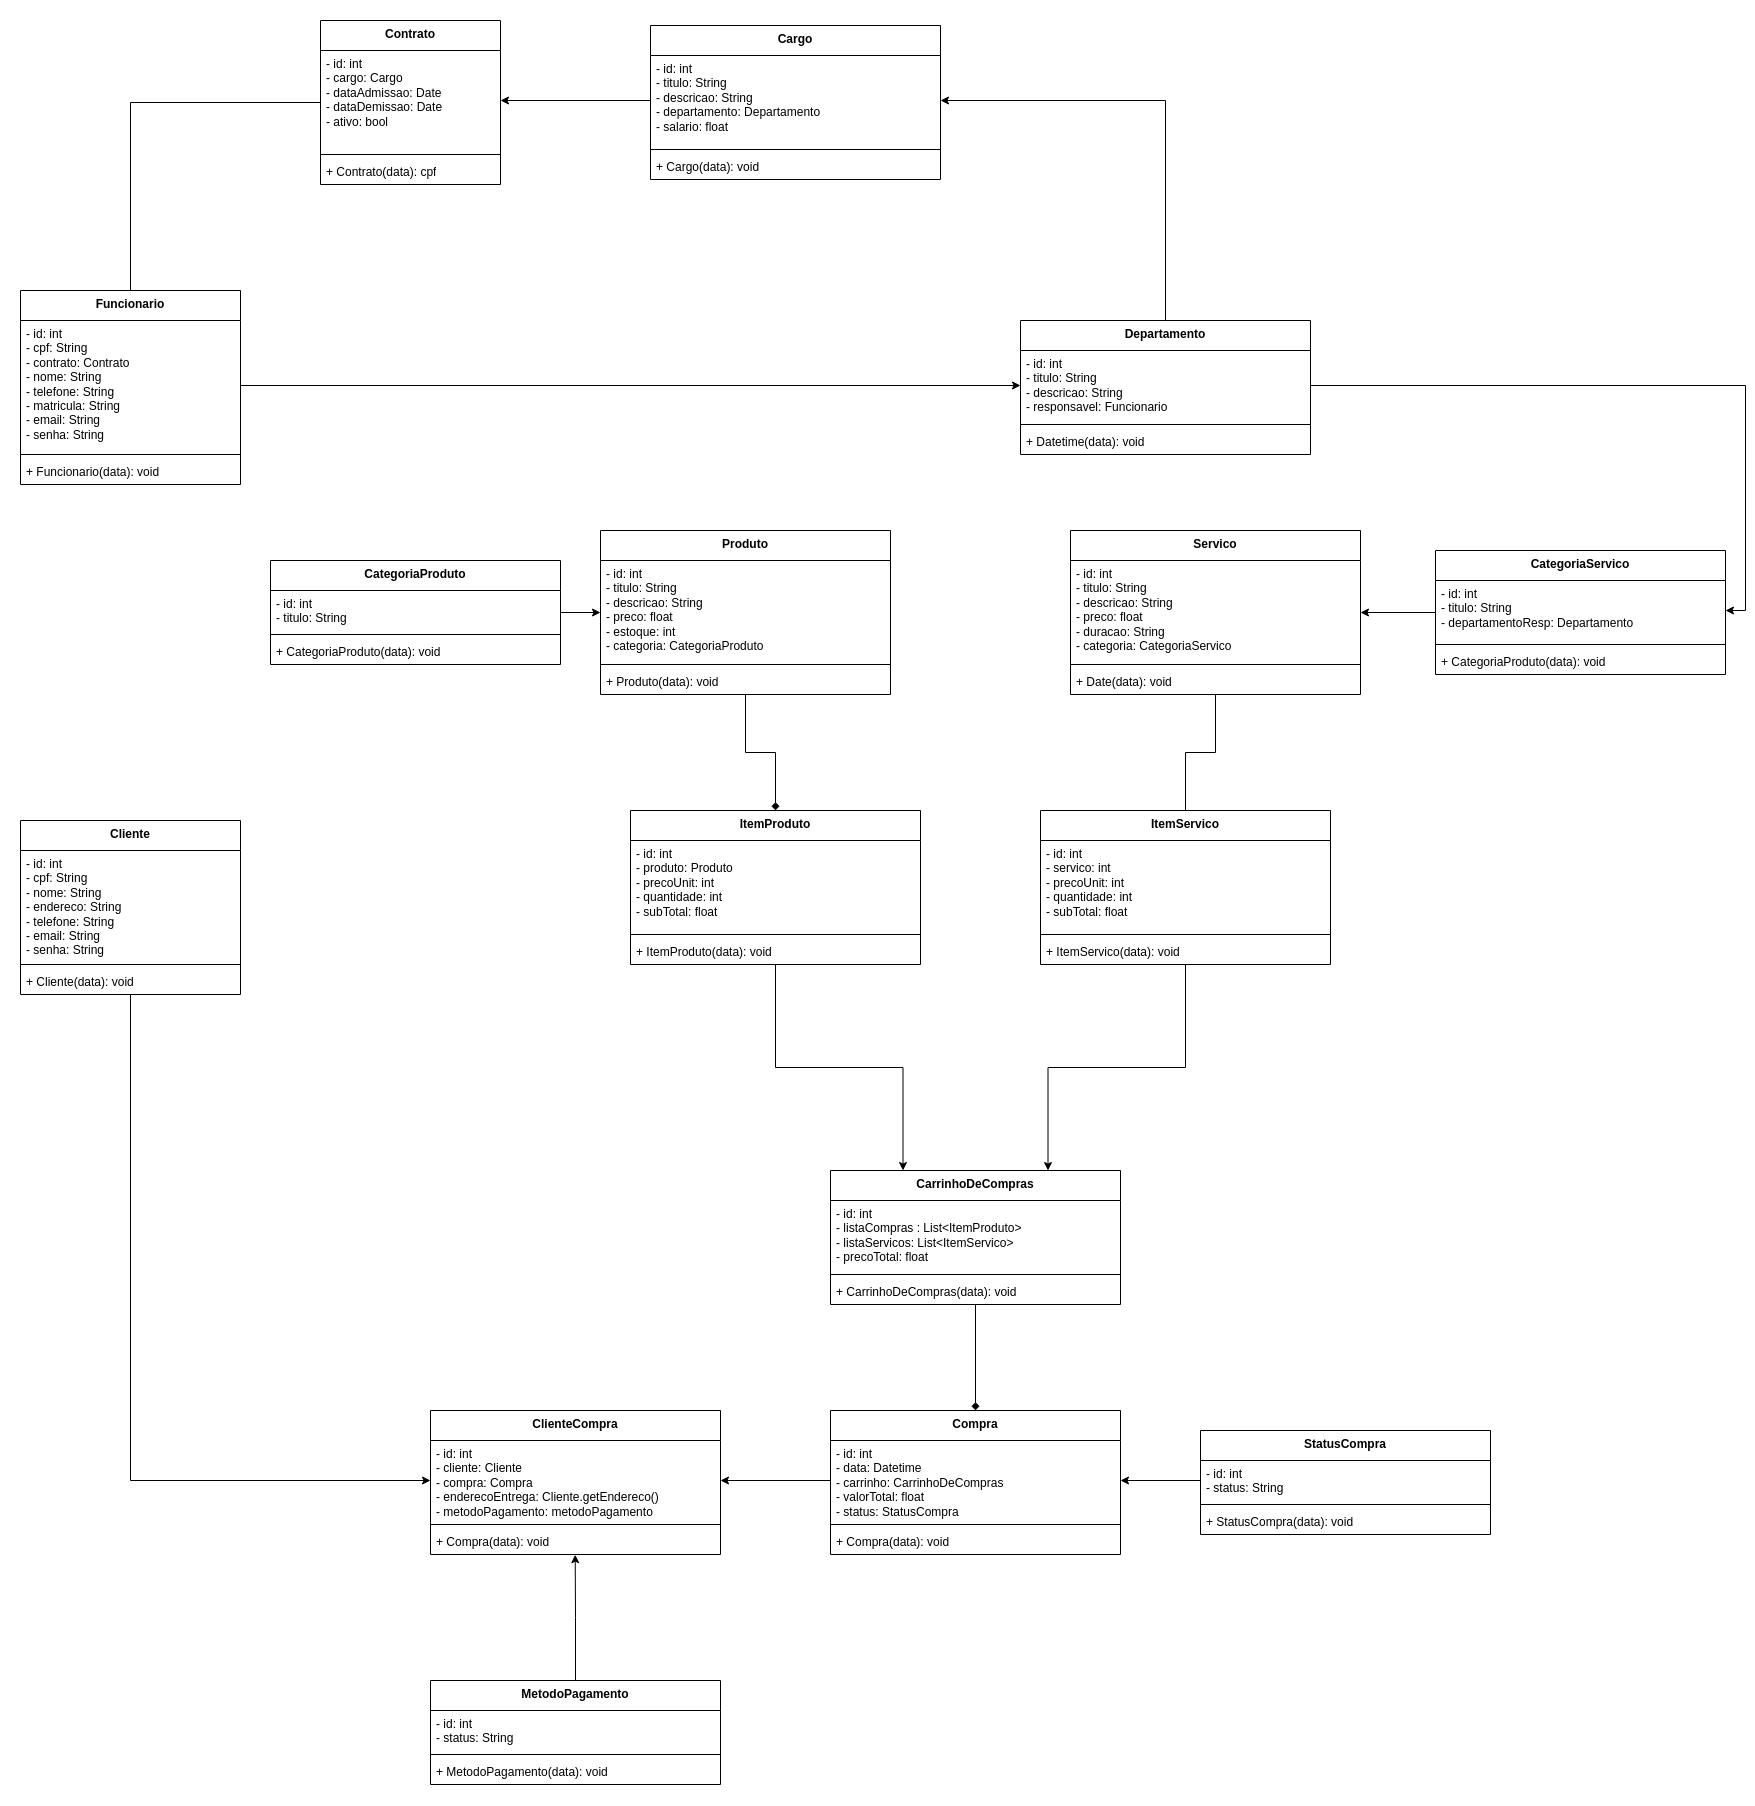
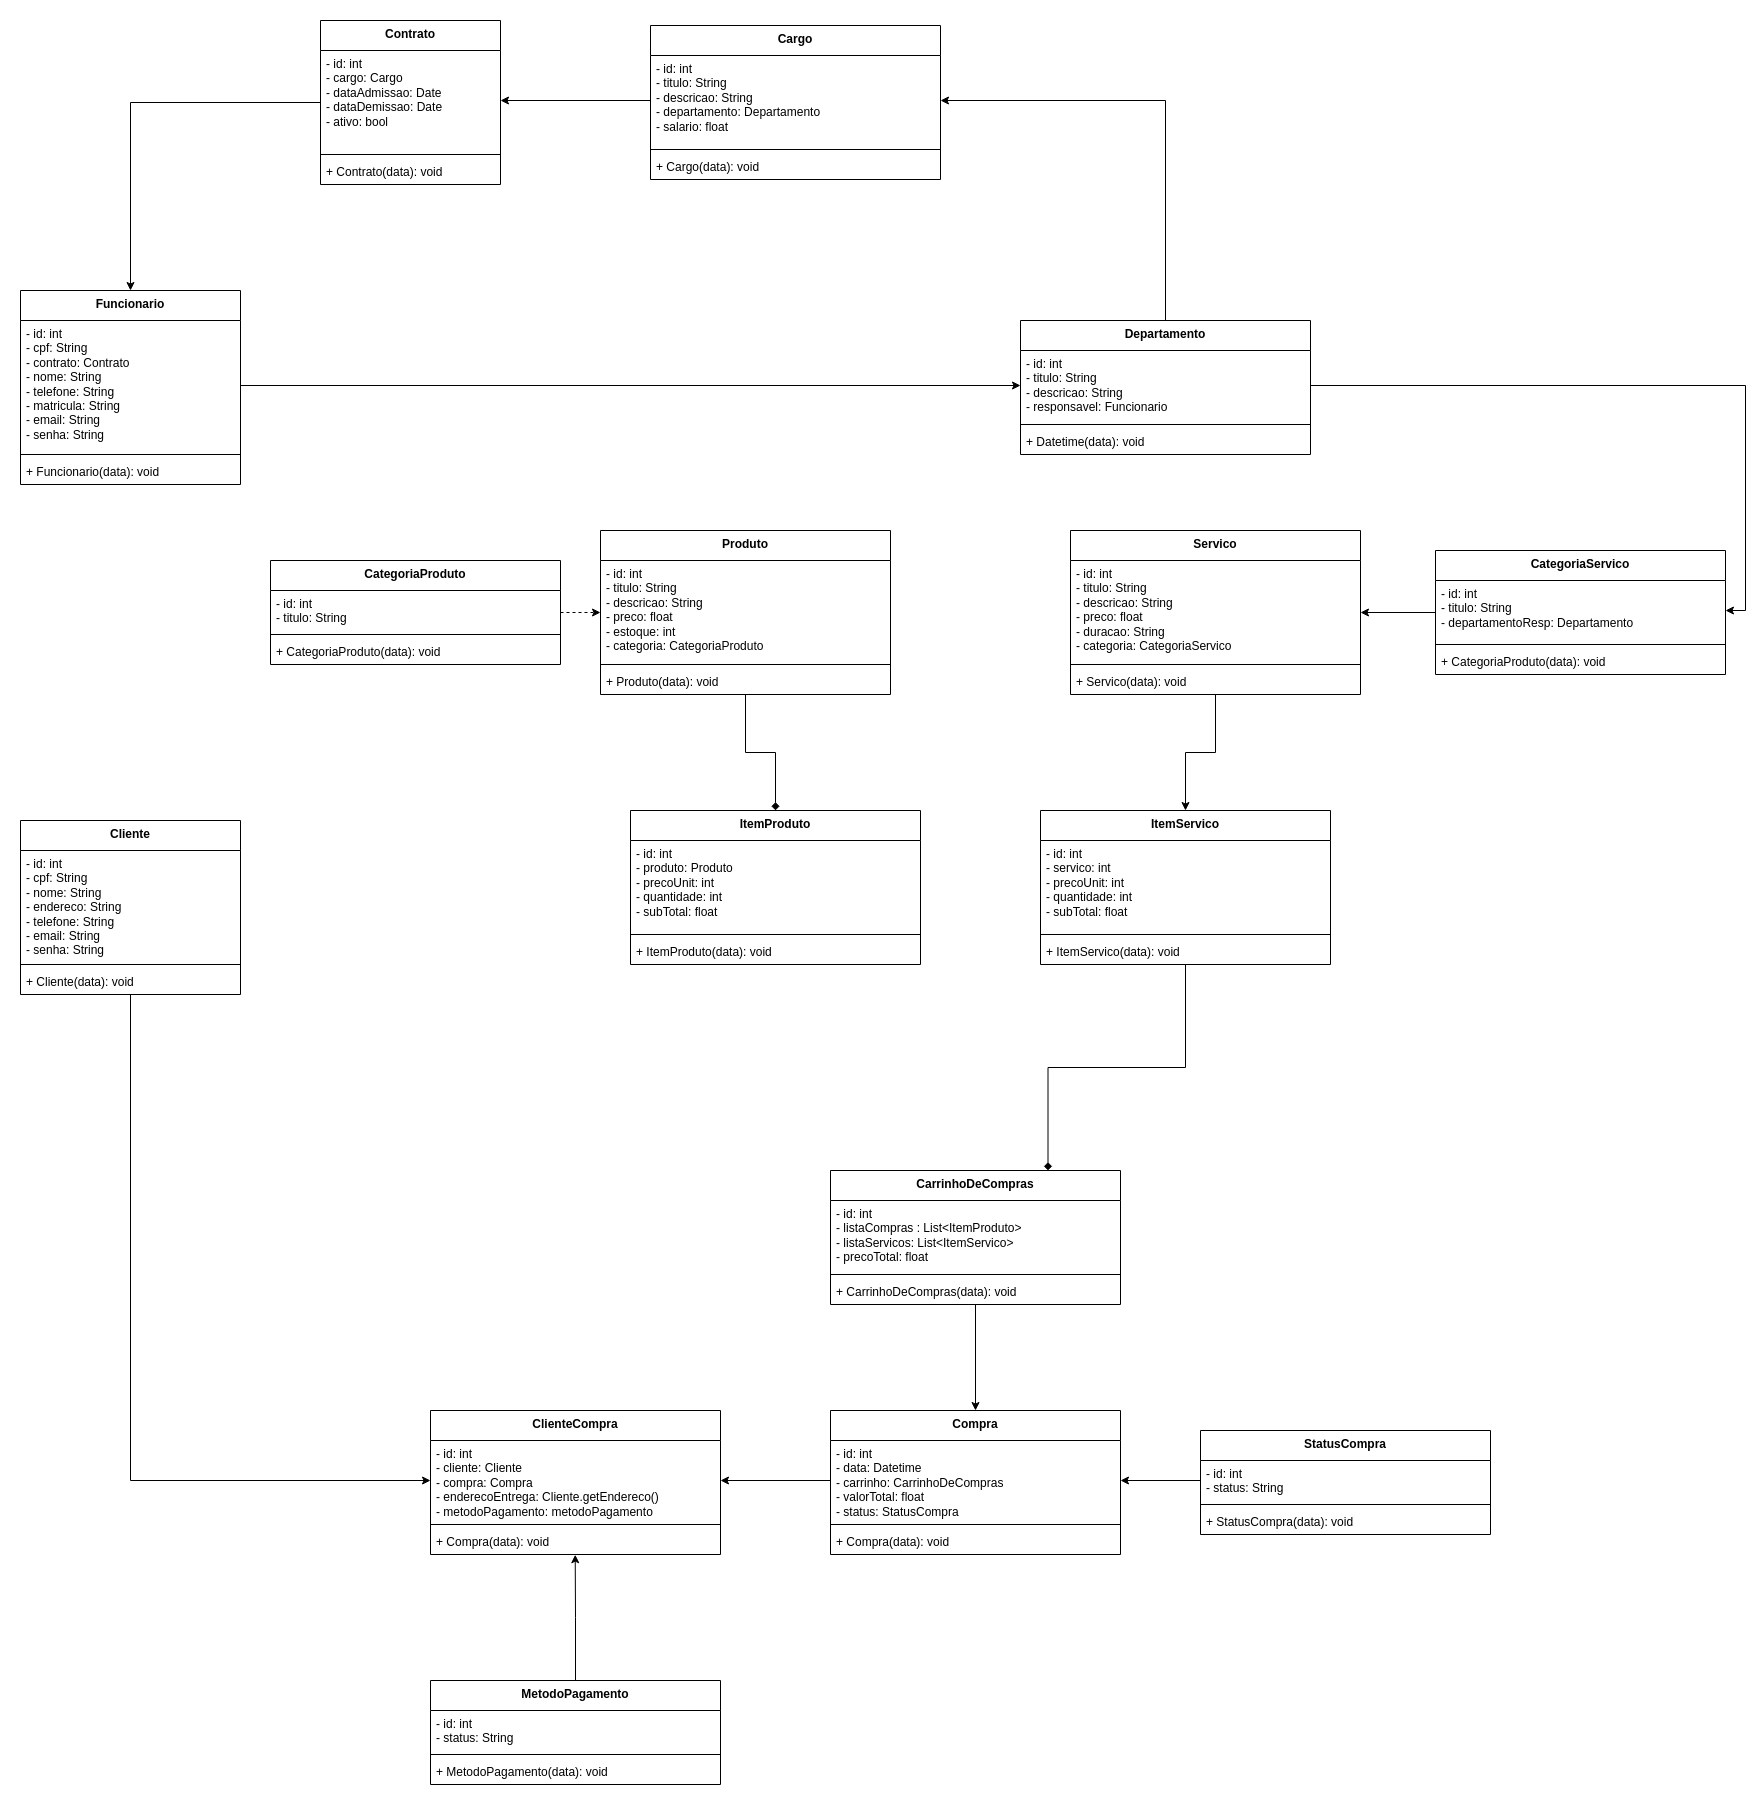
node "+ Contrato(data): cpf": label "+ Contrato(data): cpf" -> "+ Contrato(data): void"
edge "Contrato" -- "Funcionario": arrowhead none -> classic
edge "CategoriaProduto" -> "Produto": style solid -> dashed
node "+ Date(data): void": label "+ Date(data): void" -> "+ Servico(data): void"
edge "Servico" -- "ItemServico": arrowhead none -> classic
edge "ItemProduto" -> "CarrinhoDeCompras": removed
edge "ItemServico" -> "CarrinhoDeCompras": arrowhead classic -> diamond
edge "CarrinhoDeCompras" -> "Compra": arrowhead diamond -> classic
